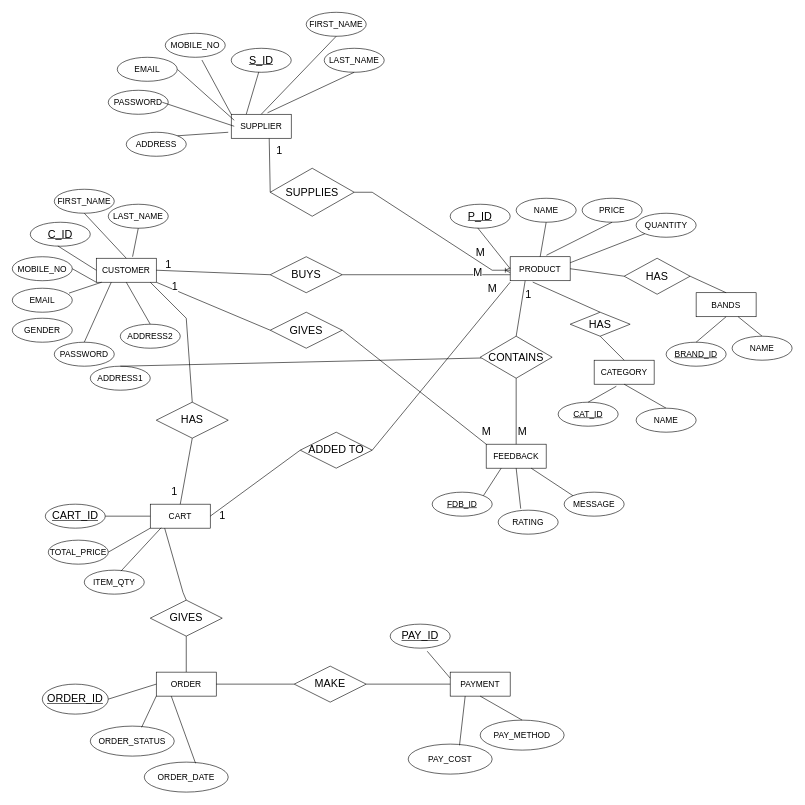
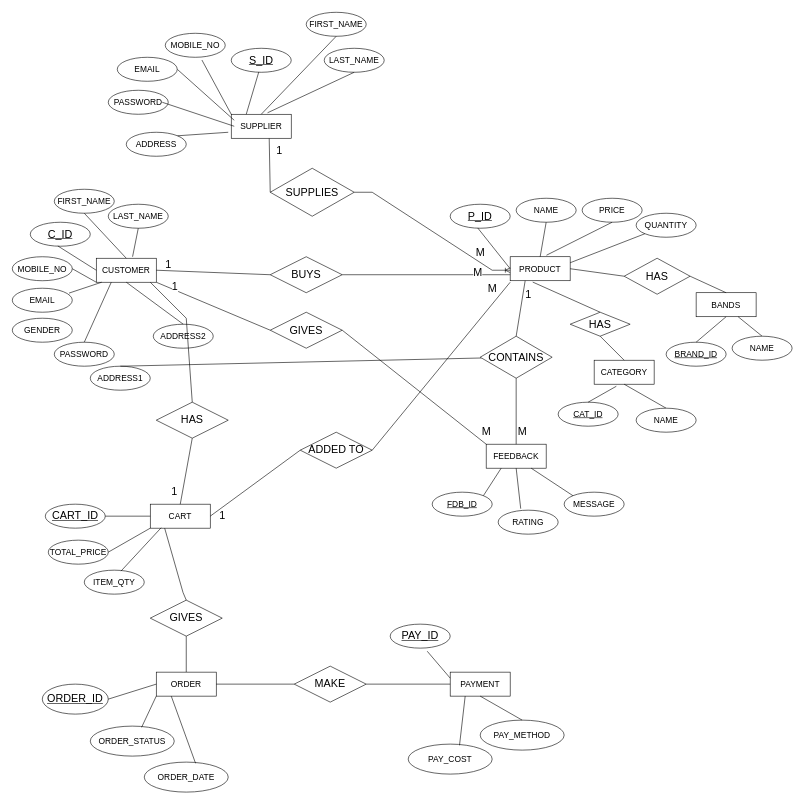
node "ADDRESS2": moved (150, 336) -> (183, 336)
